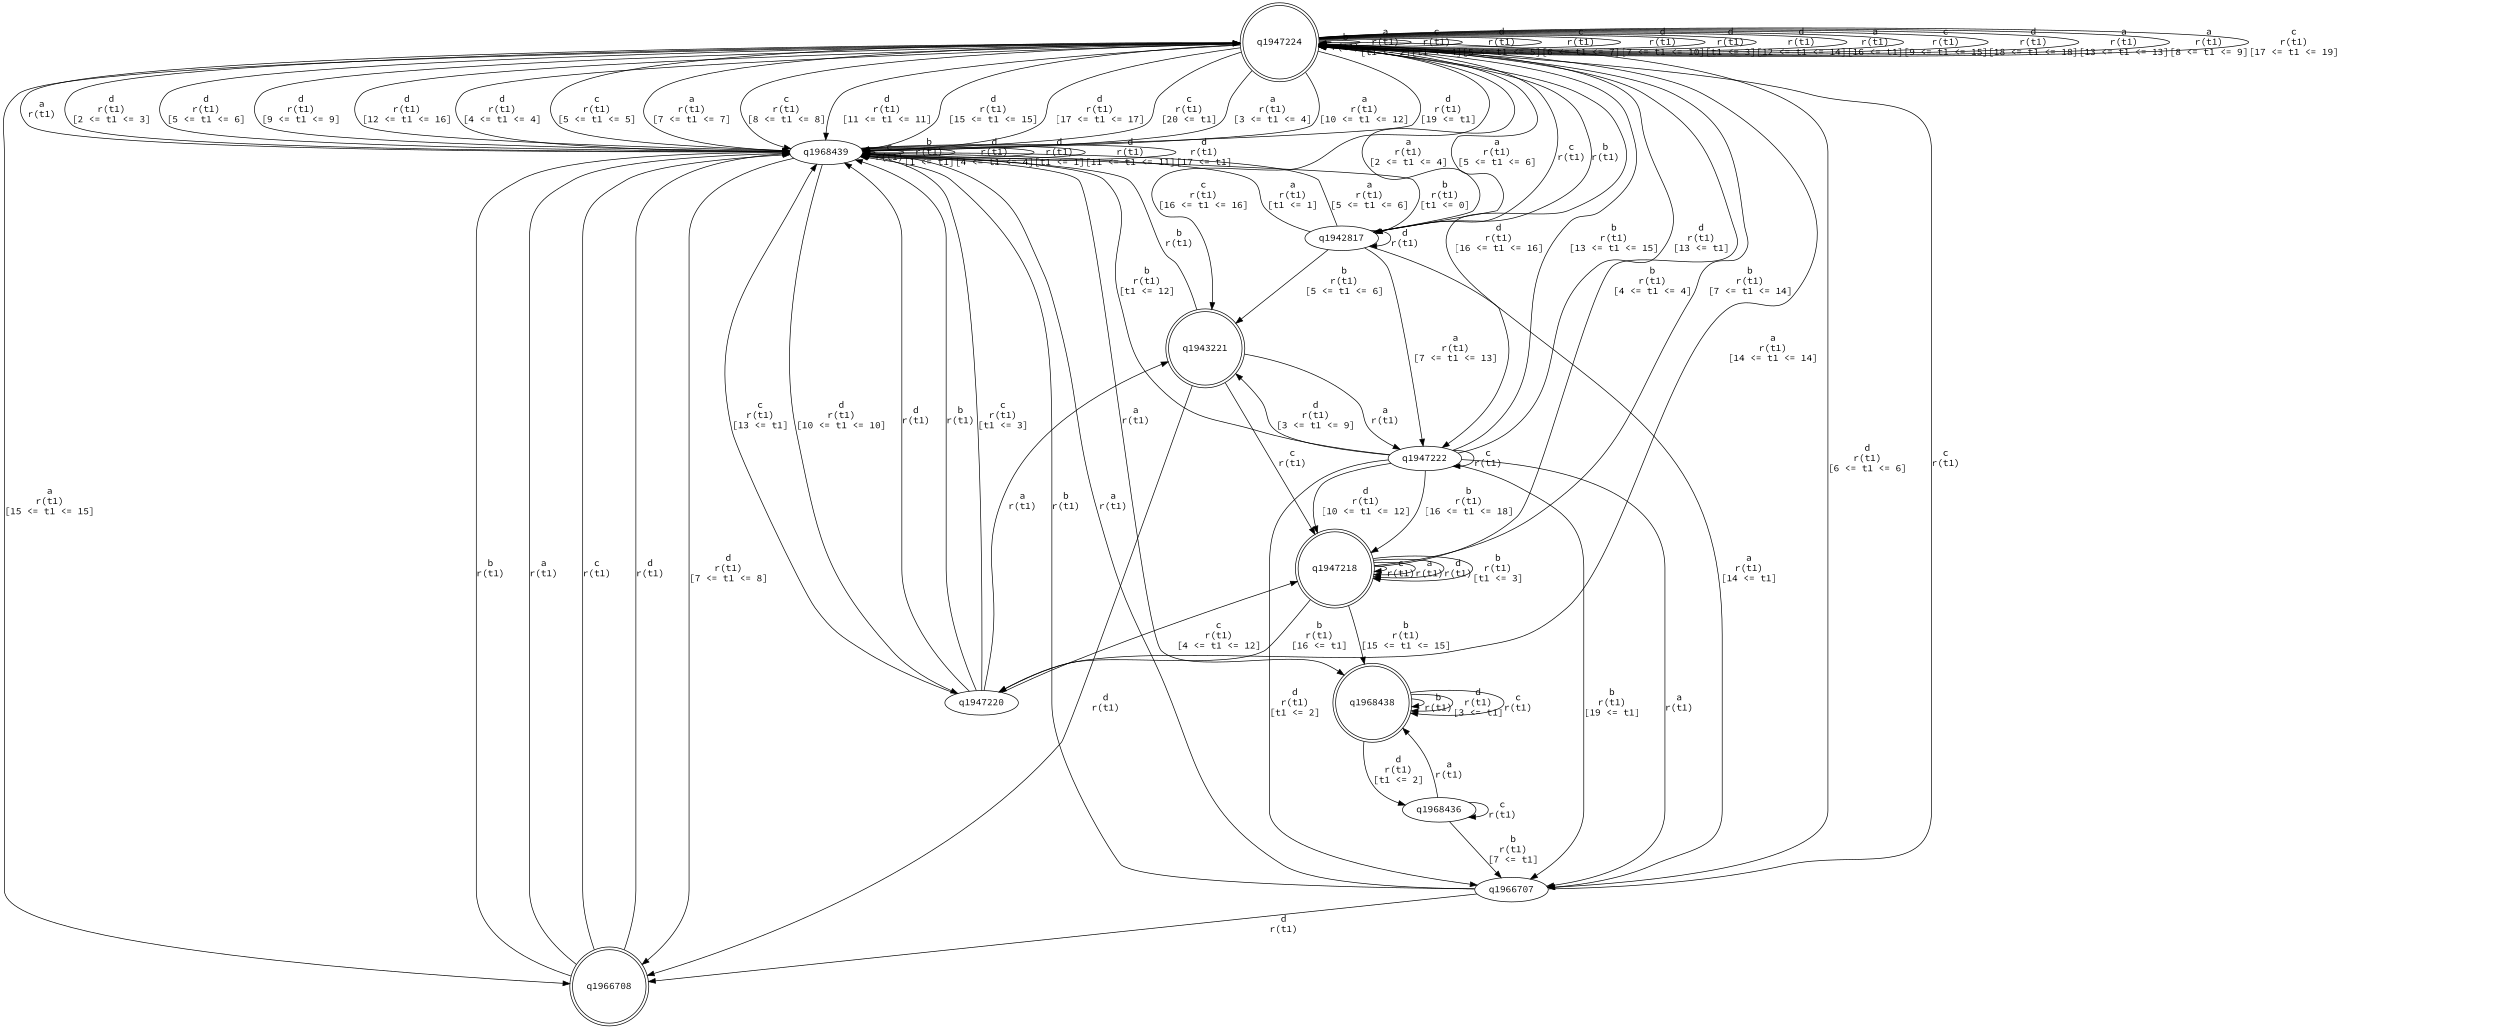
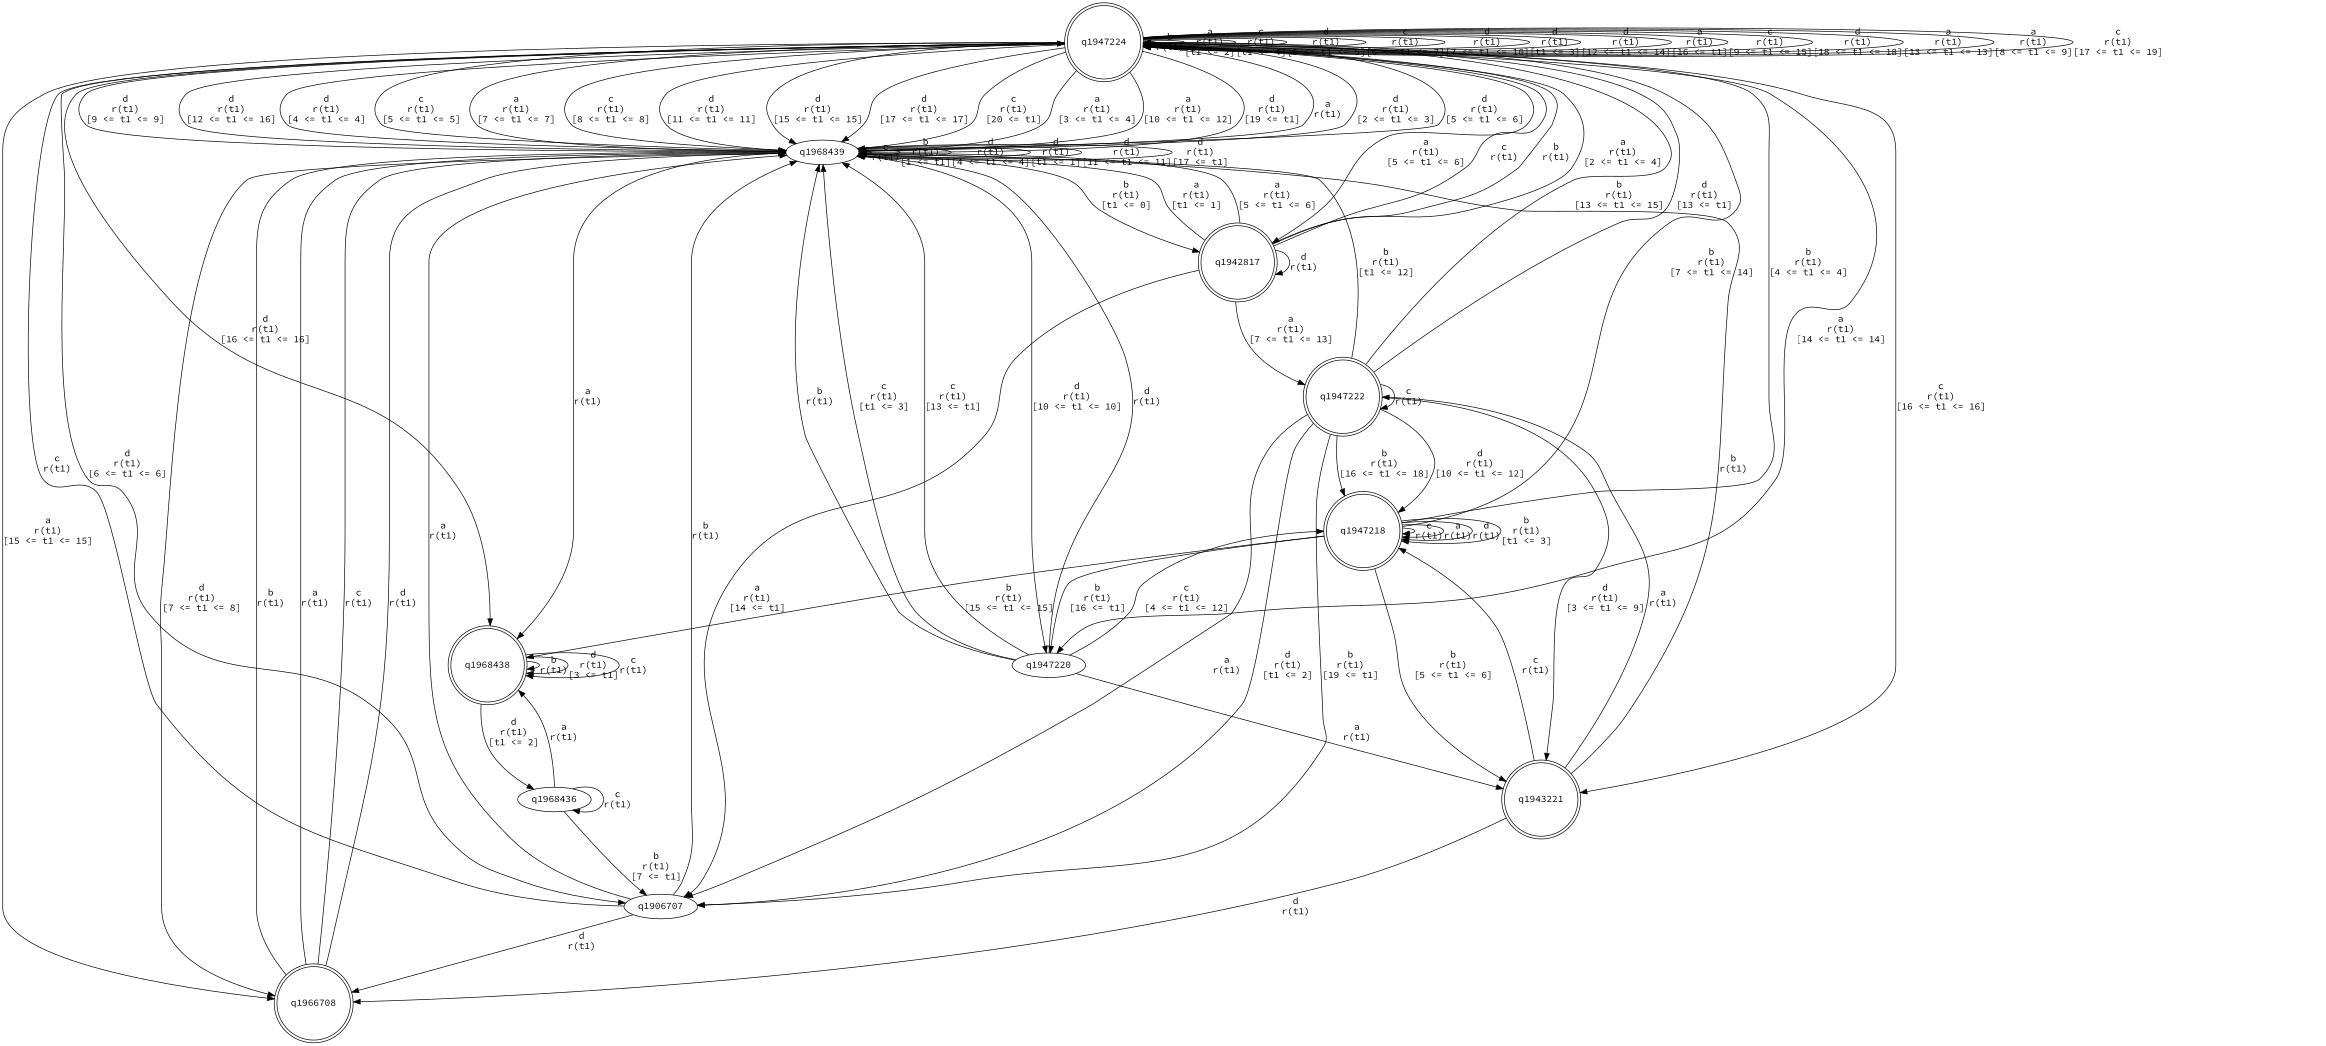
edge "q1947224" -> "q1947222": now "q1947224" -> "q1968438"
node "q1942817": shape ellipse -> doublecircle
edge "q1942817" -> "q1943221": now "q1947218" -> "q1943221"
node "q1947222": shape ellipse -> doublecircle
node "q1966707": label "q1966707" -> "q1906707"
